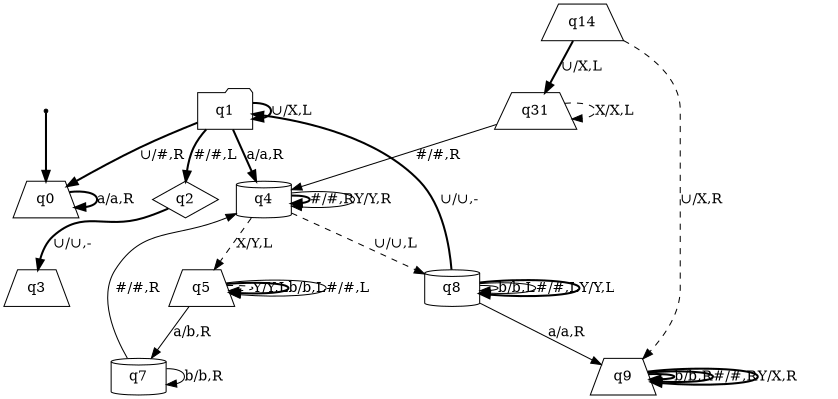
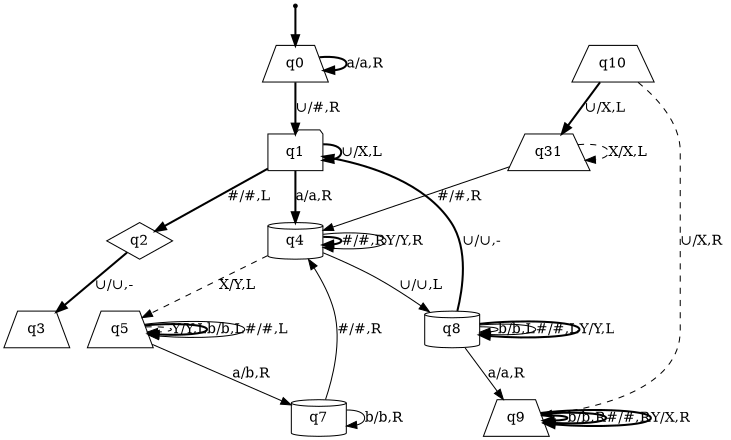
node "q14": label "q14" -> "q10"
edge "q1" -> "q0": reversed
edge "q4" -> "q8": style dashed -> solid
